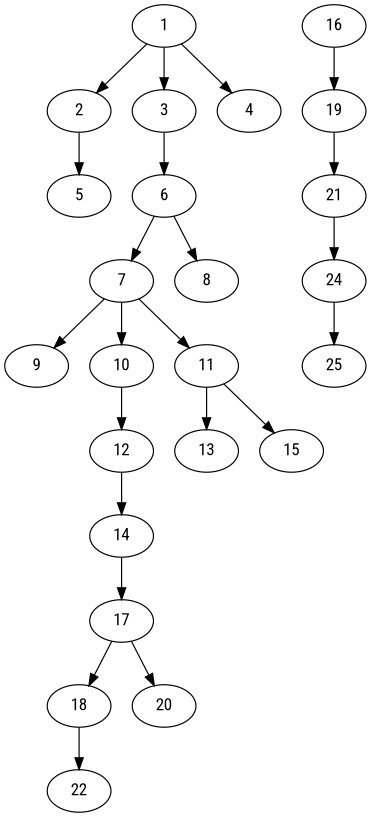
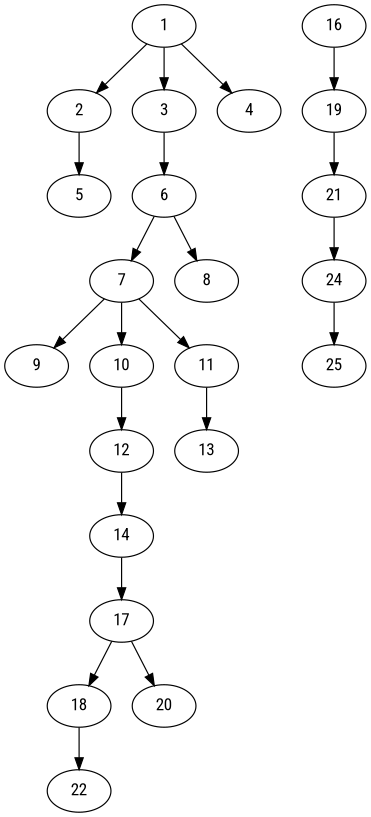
node "15": removed
